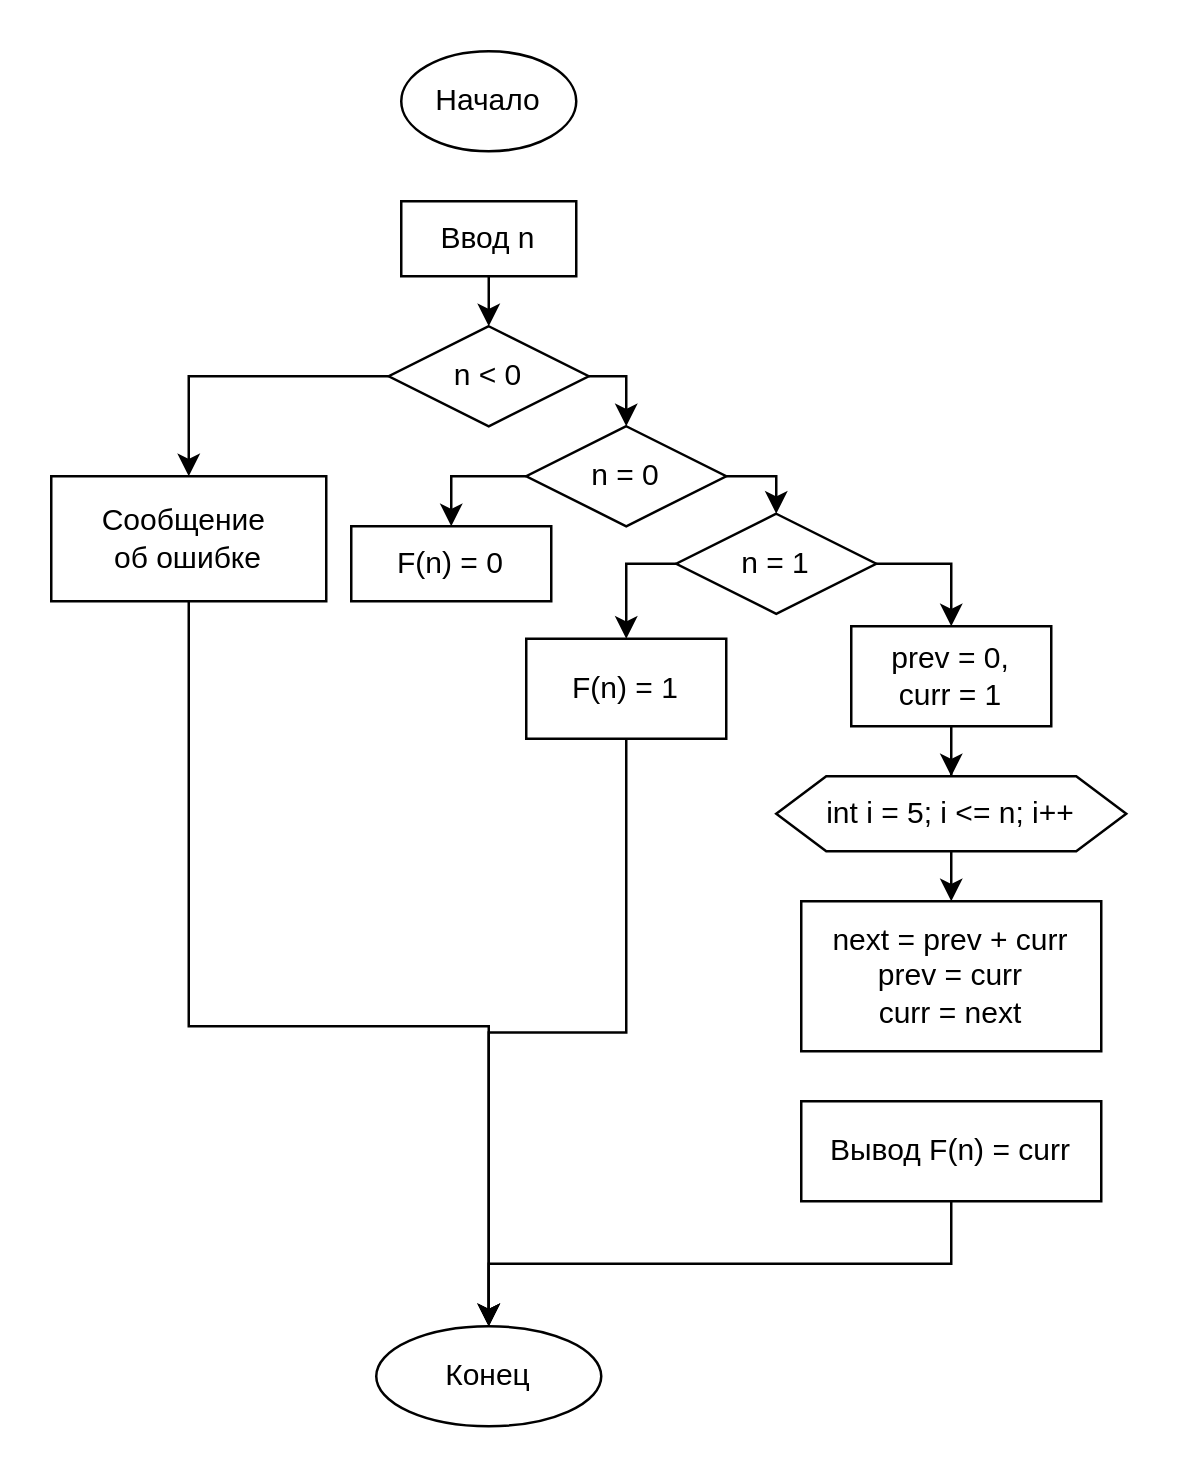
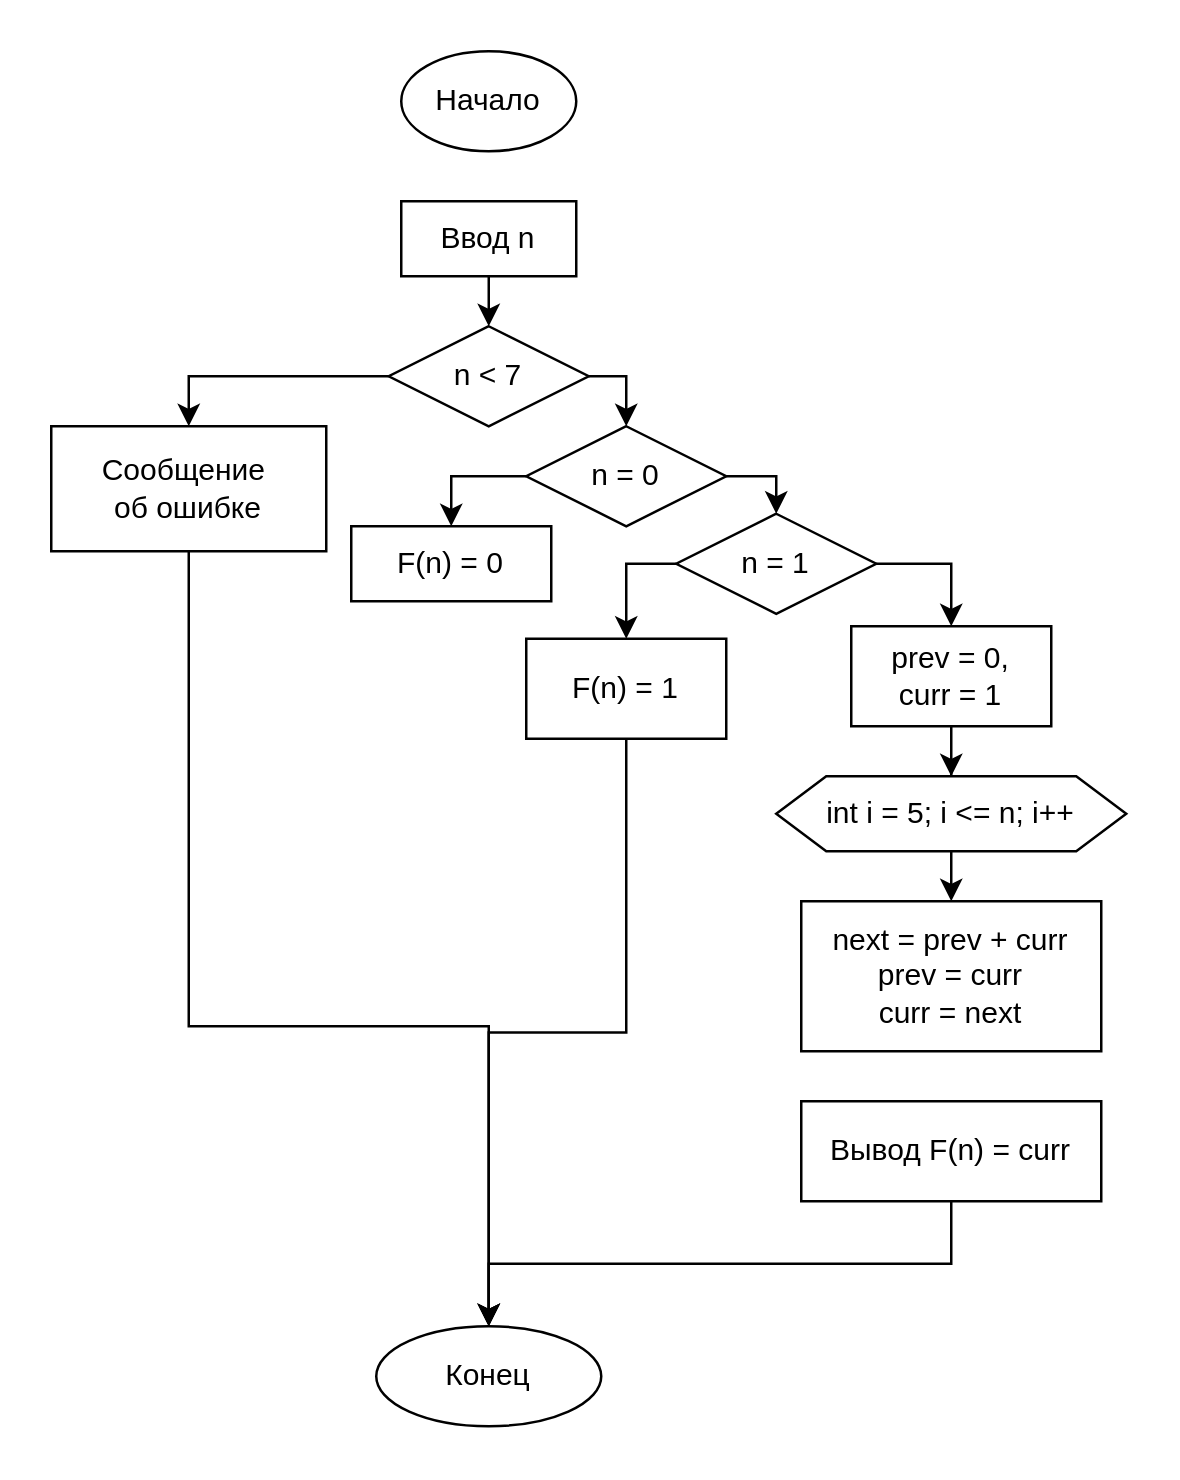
node "n < 0": label "n < 0" -> "n < 7"
node "Сообщение об ошибке": moved (189, 539) -> (189, 489)
